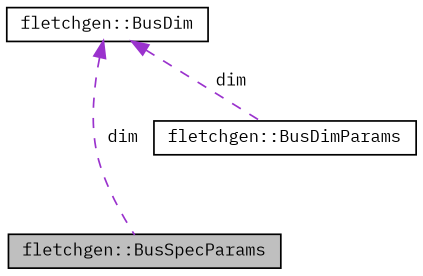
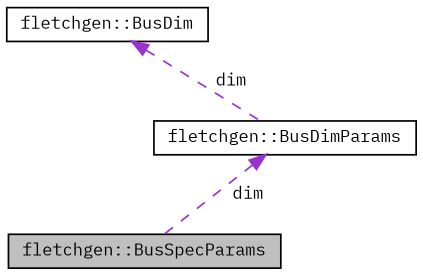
edge "fletchgen::BusSpecParams" -> "fletchgen::BusDim": now "fletchgen::BusSpecParams" -> "fletchgen::BusDimParams"
